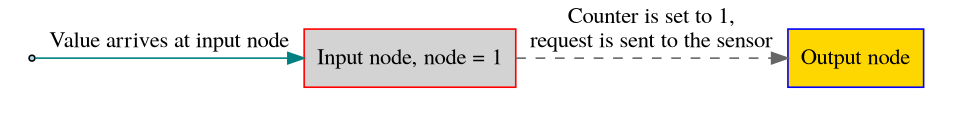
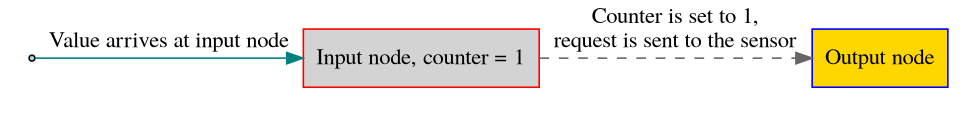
node "Input node, node = 1": label "Input node, node = 1" -> "Input node, counter = 1"
